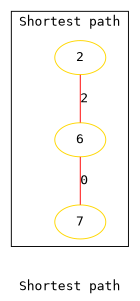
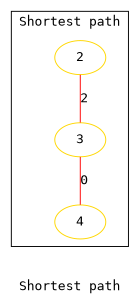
node "6": label "6" -> "3"
node "7": label "7" -> "4"
